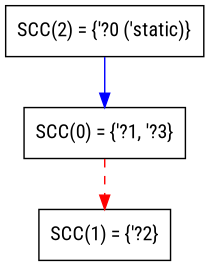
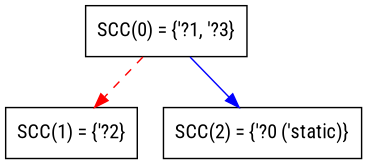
edge "SCC(2) = {'?0 ('static)}" -> "SCC(0) = {'?1, '?3}": reversed
